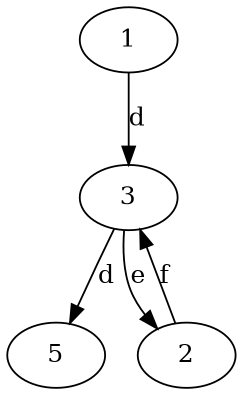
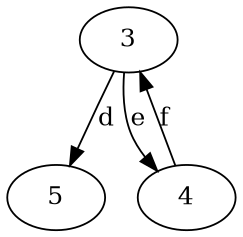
node "1": removed
node "2": label "2" -> "4"
